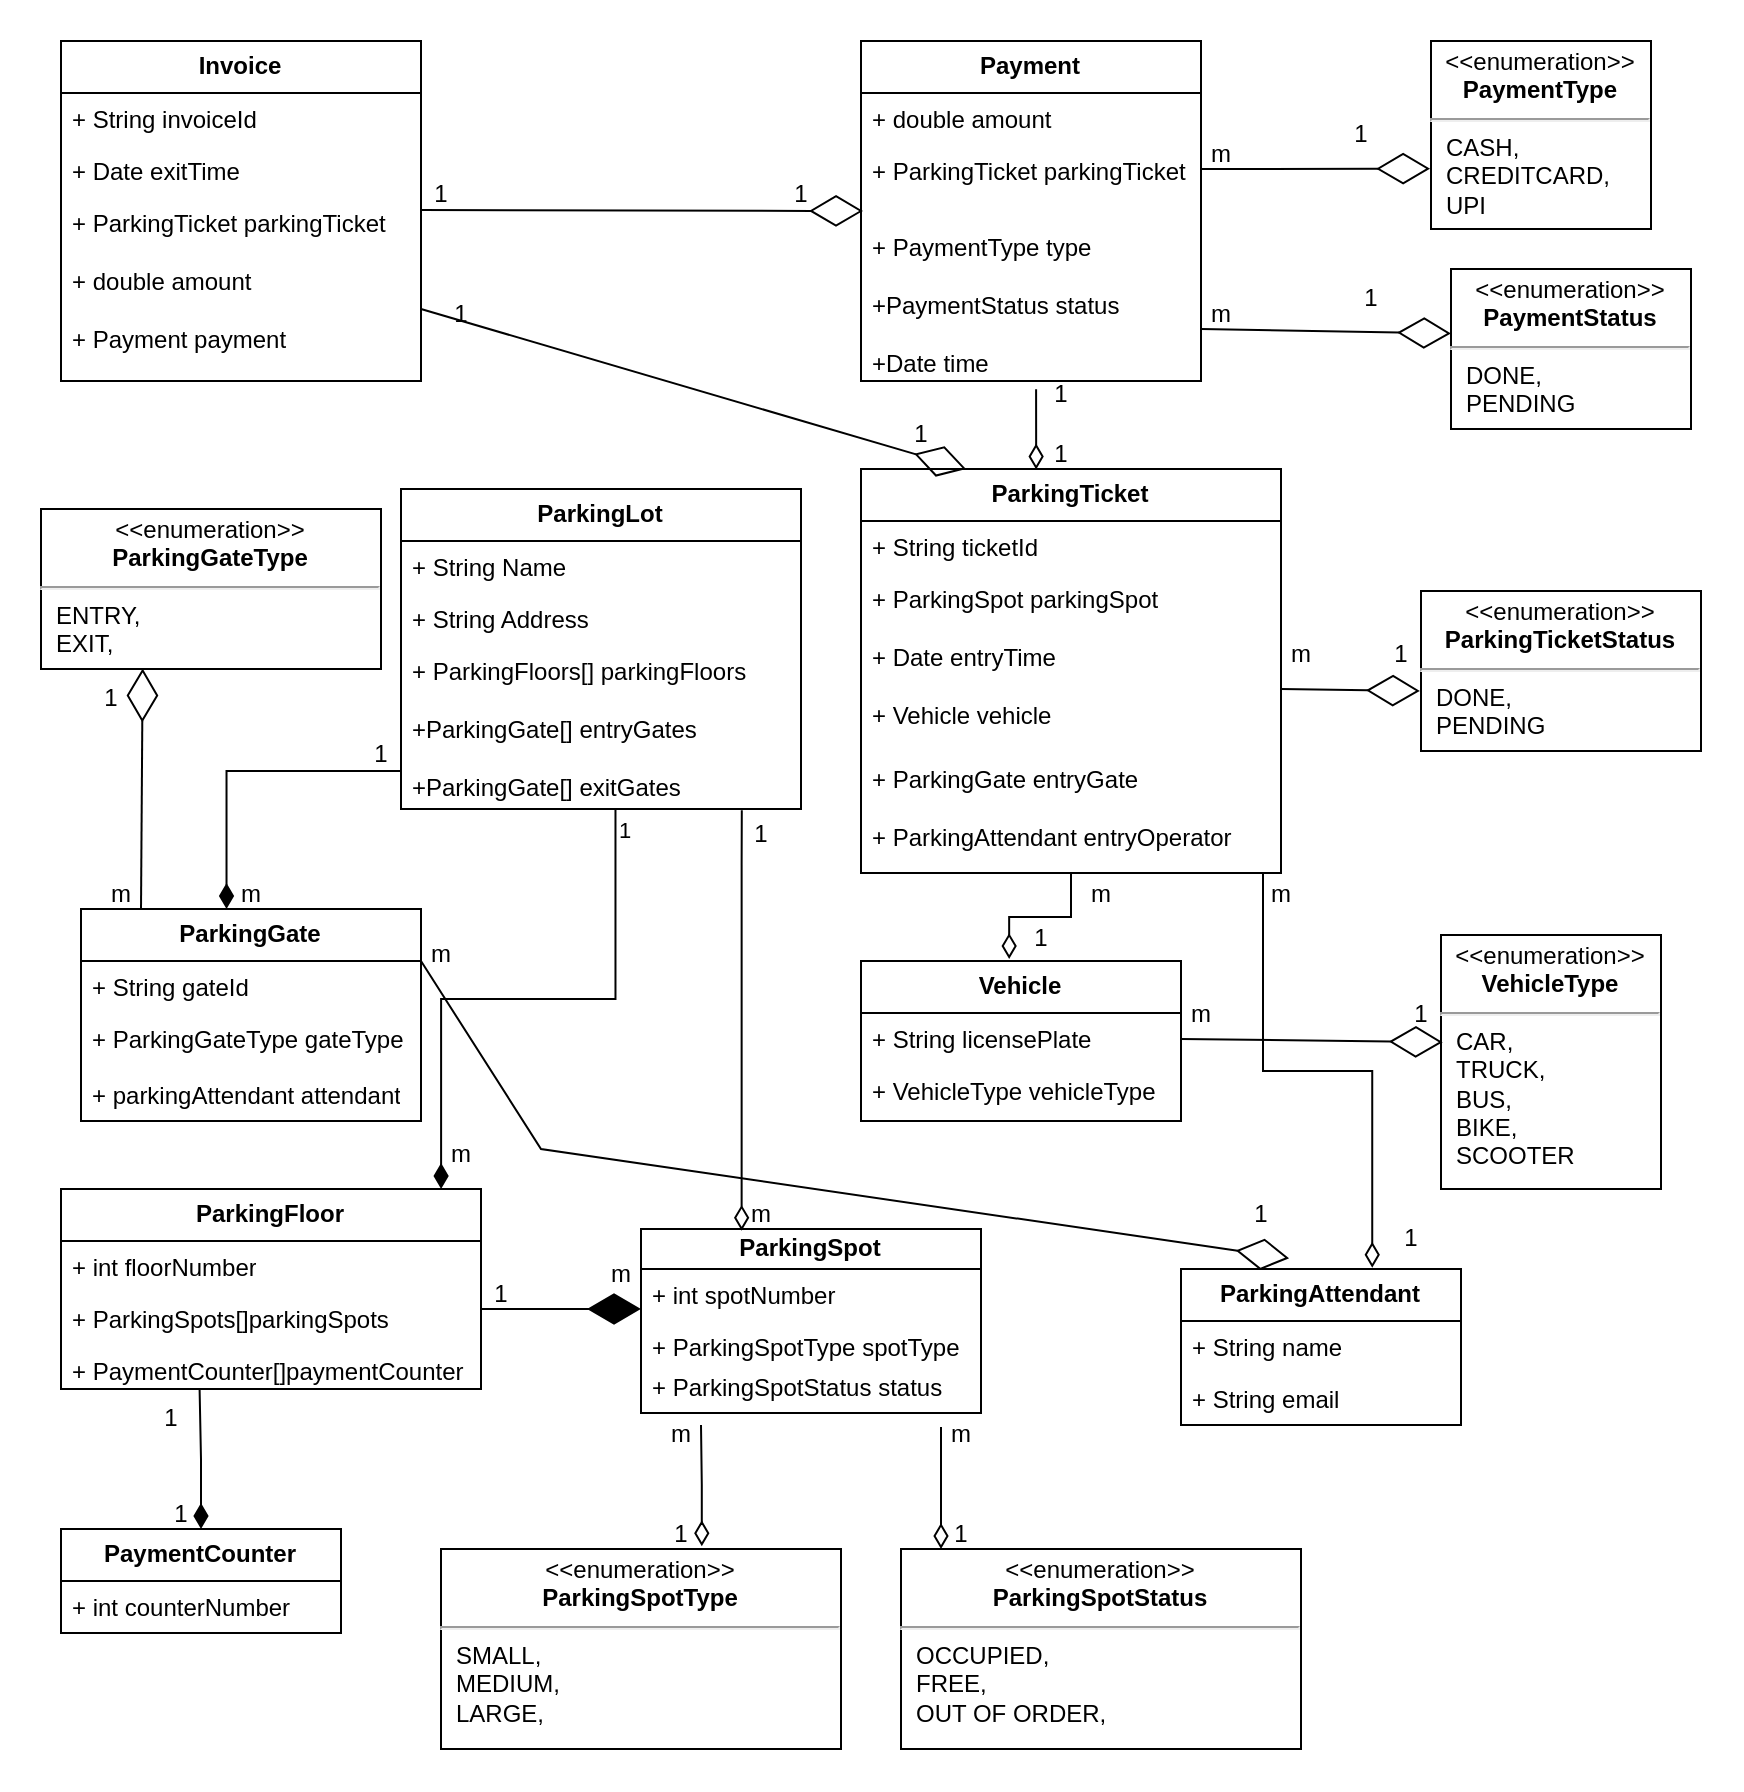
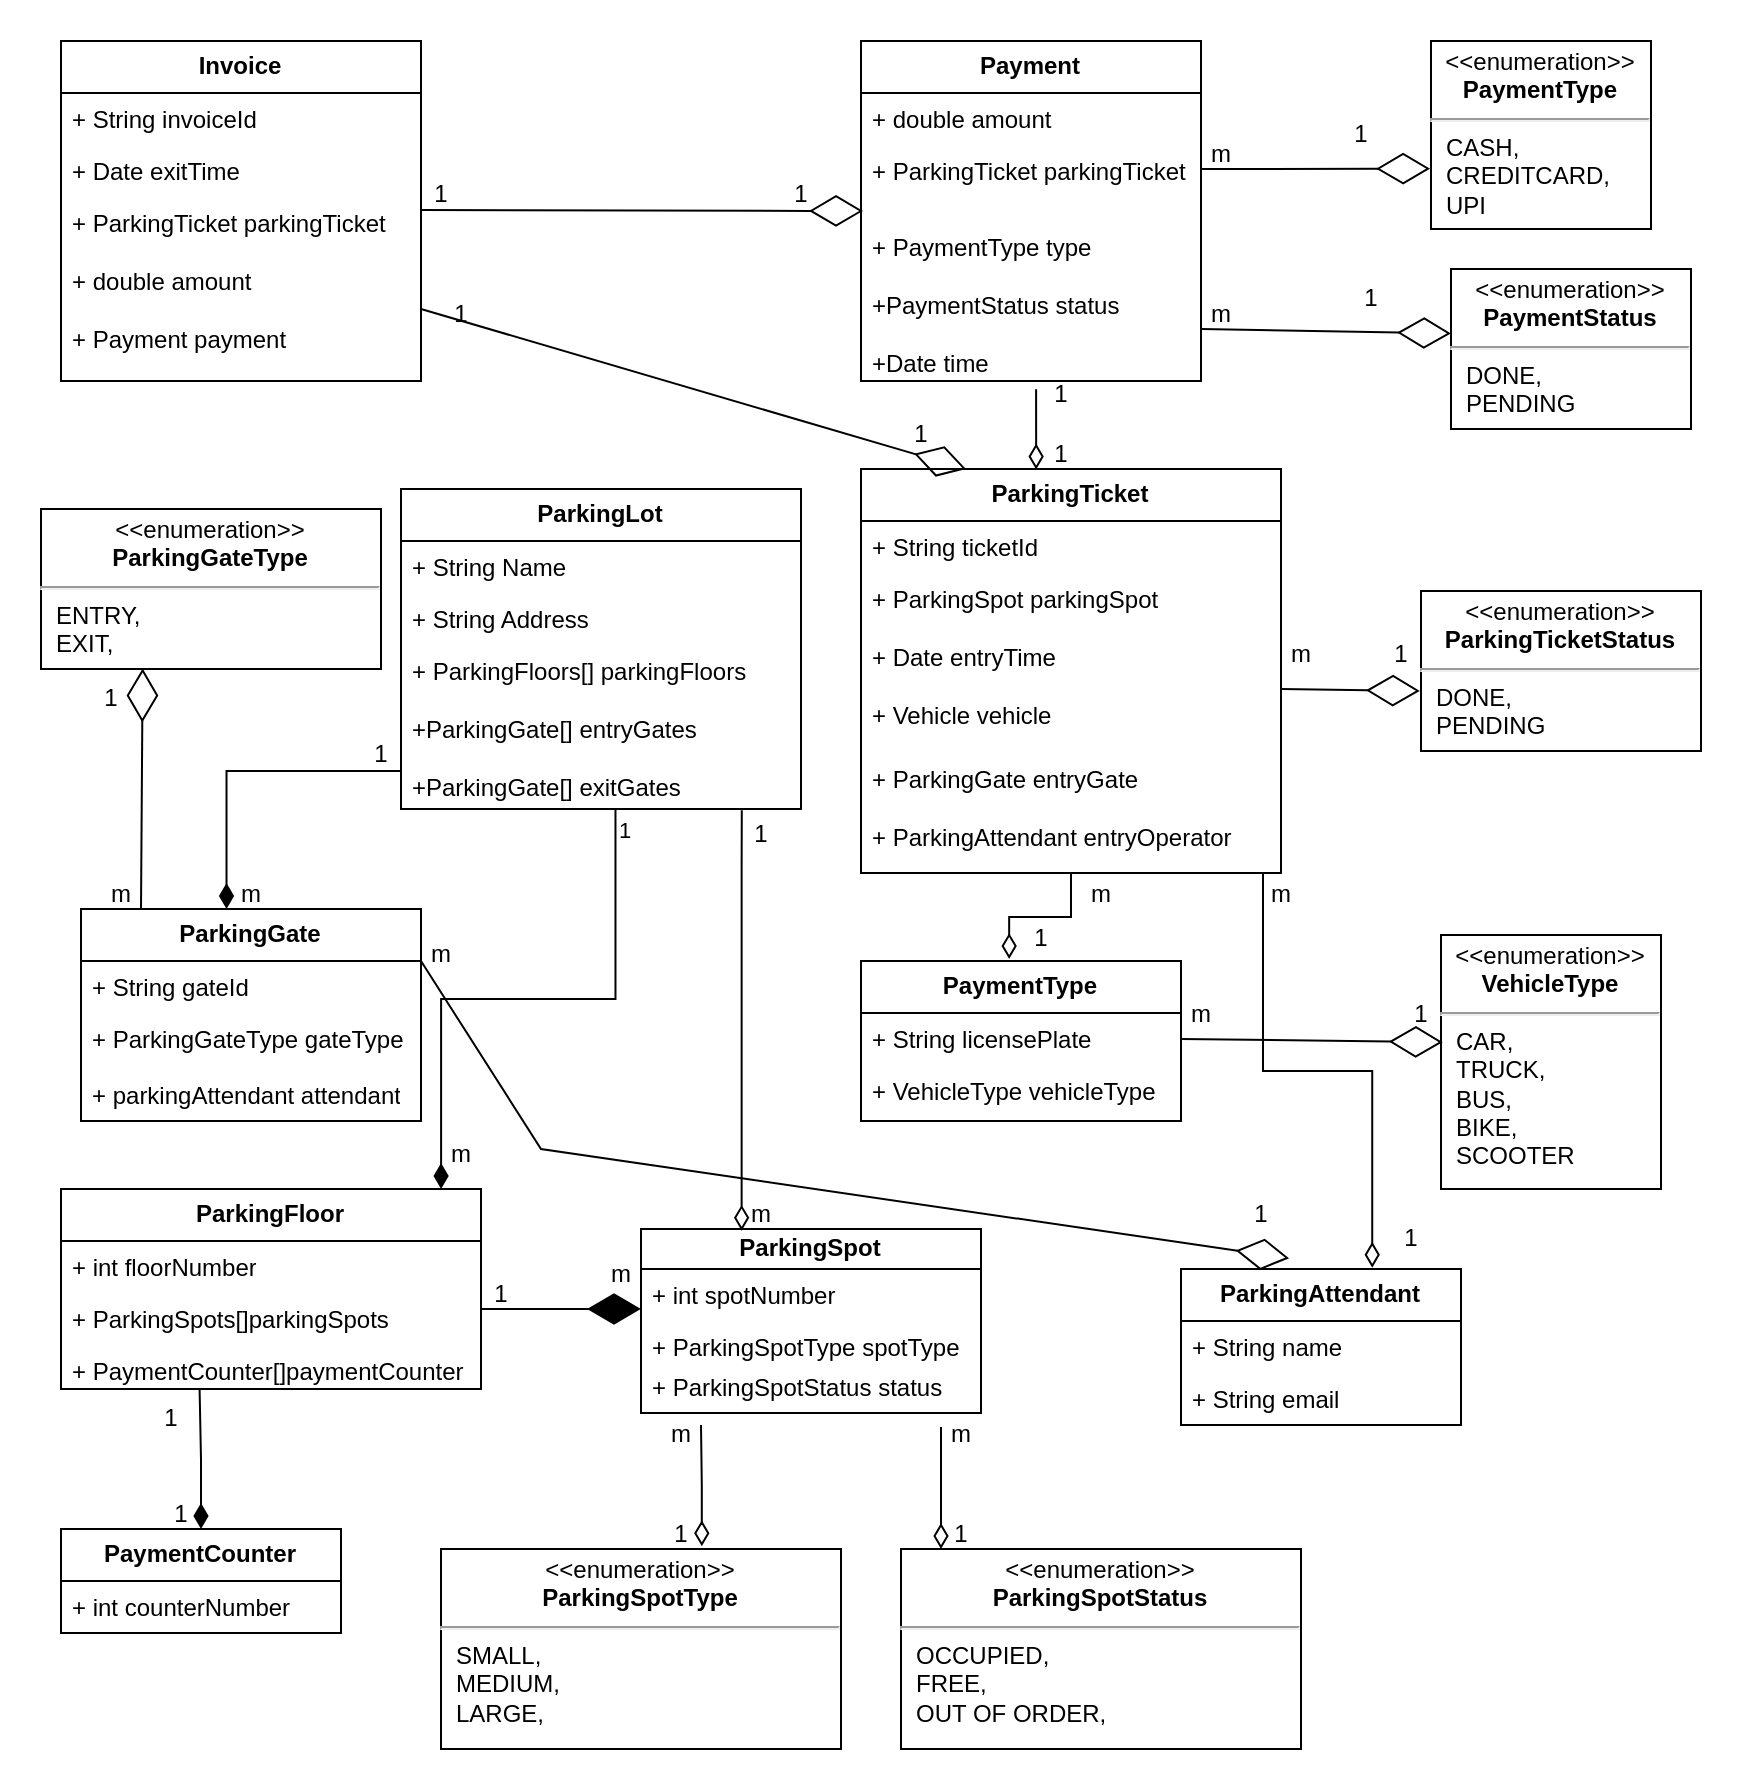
node "Vehicle": label "Vehicle" -> "PaymentType"
